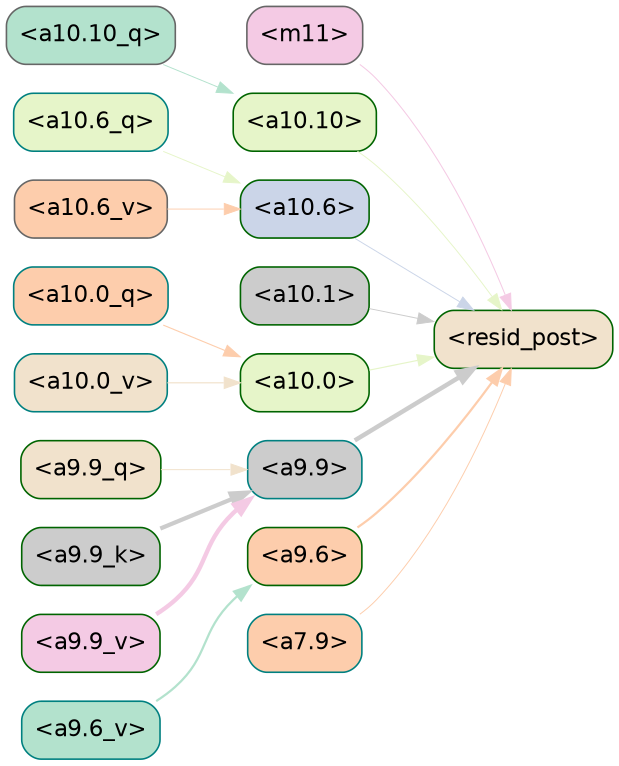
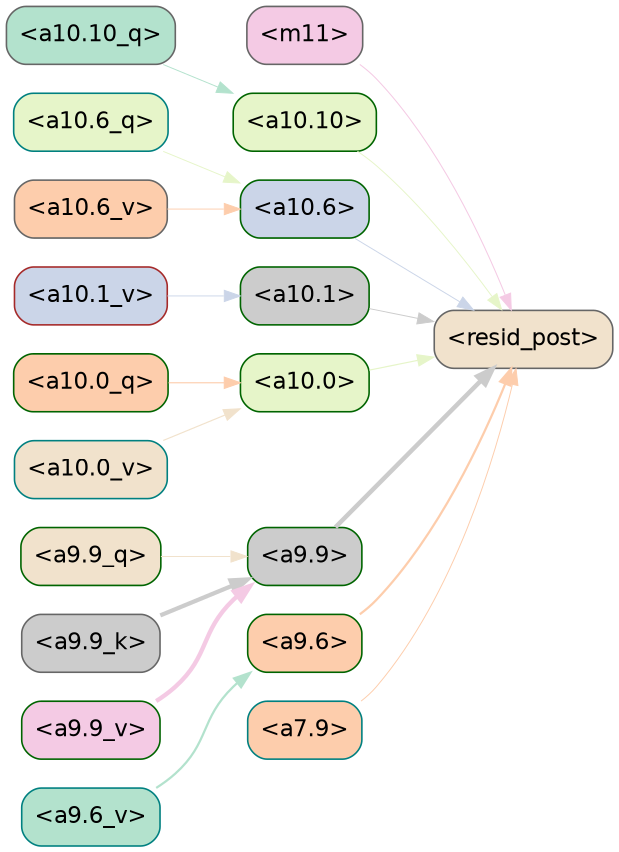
node "<a10.0_q>": color teal -> darkgreen
node "<a10.1_v>": added
node "<resid_post>": color darkgreen -> gray40
node "<a9.9>": color teal -> darkgreen
node "<a9.9_k>": color darkgreen -> gray40
